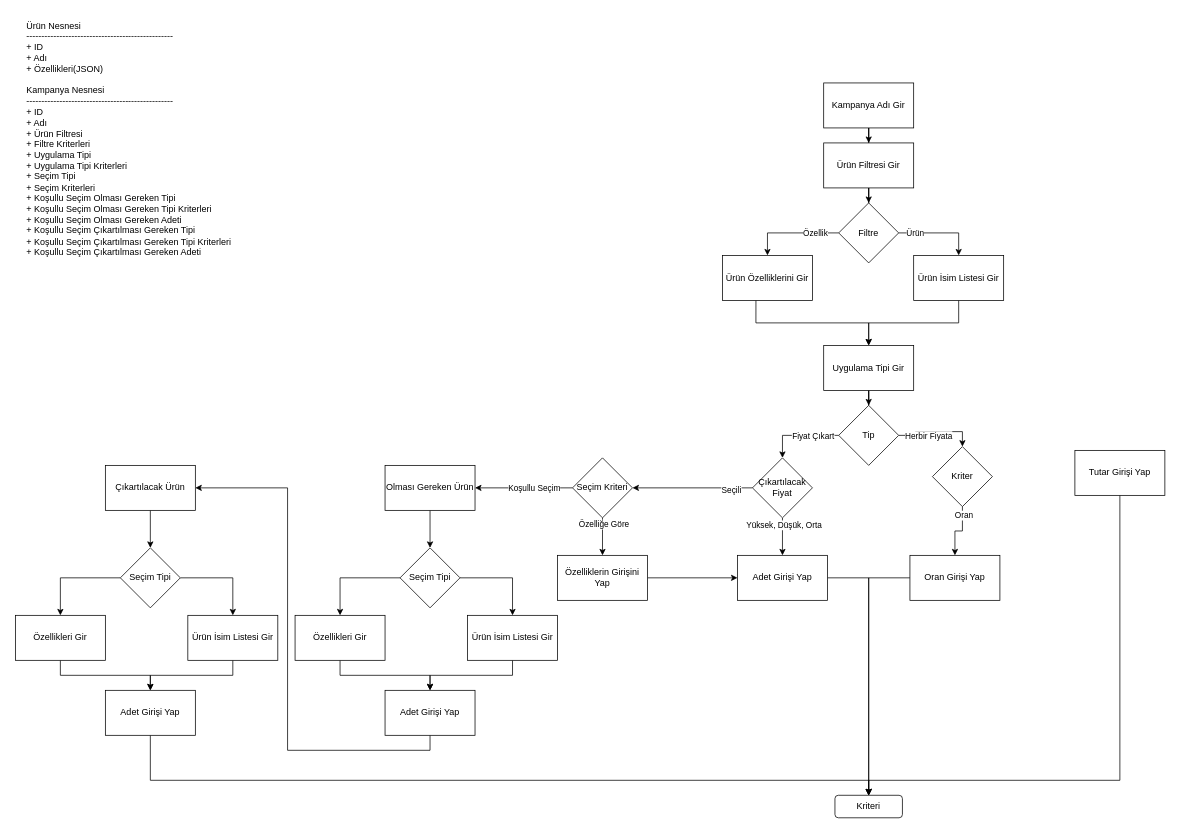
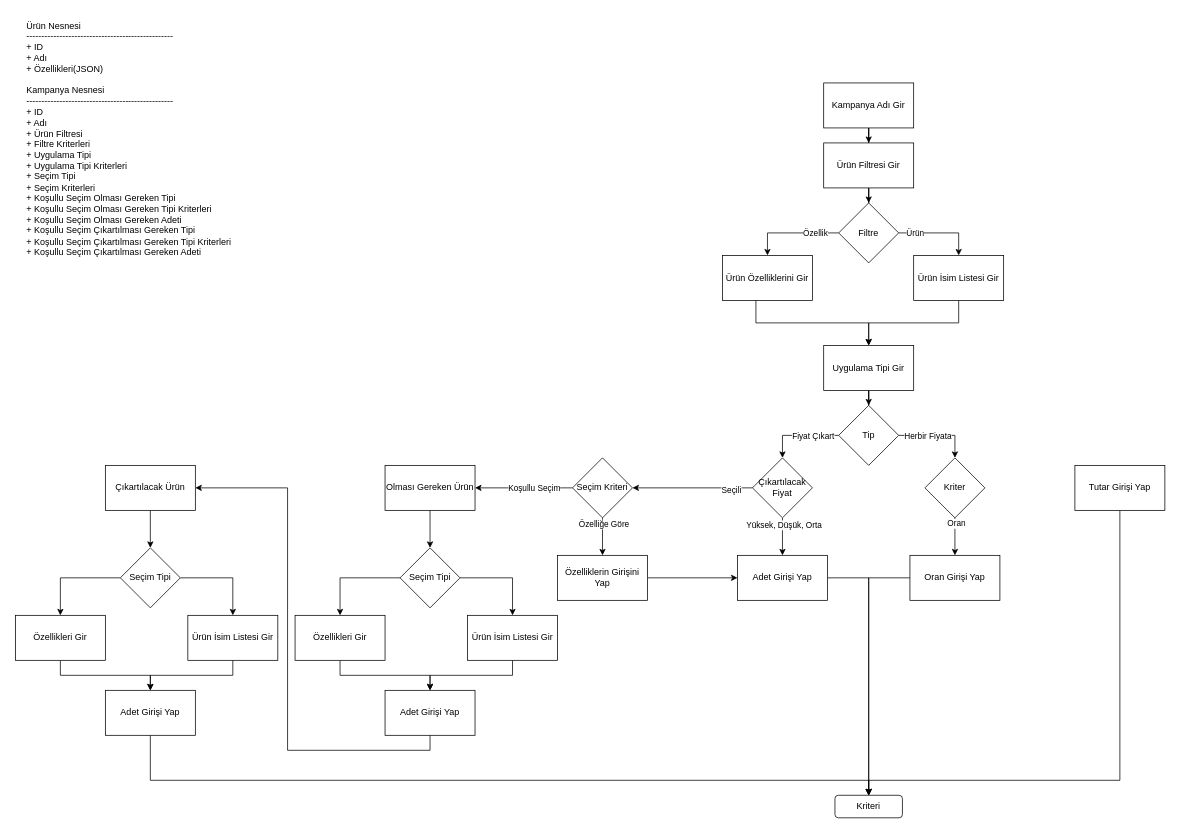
node "Tutar Girişi Yap": moved (1120, 473) -> (1120, 488)
node "Kriter": moved (963, 477) -> (955, 488)
